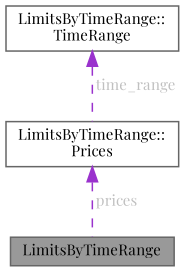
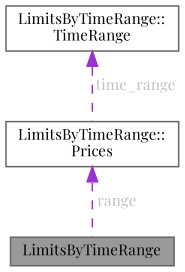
edge "LimitsByTimeRange" -> "LimitsByTimeRange:: Prices": label " prices" -> " range"
